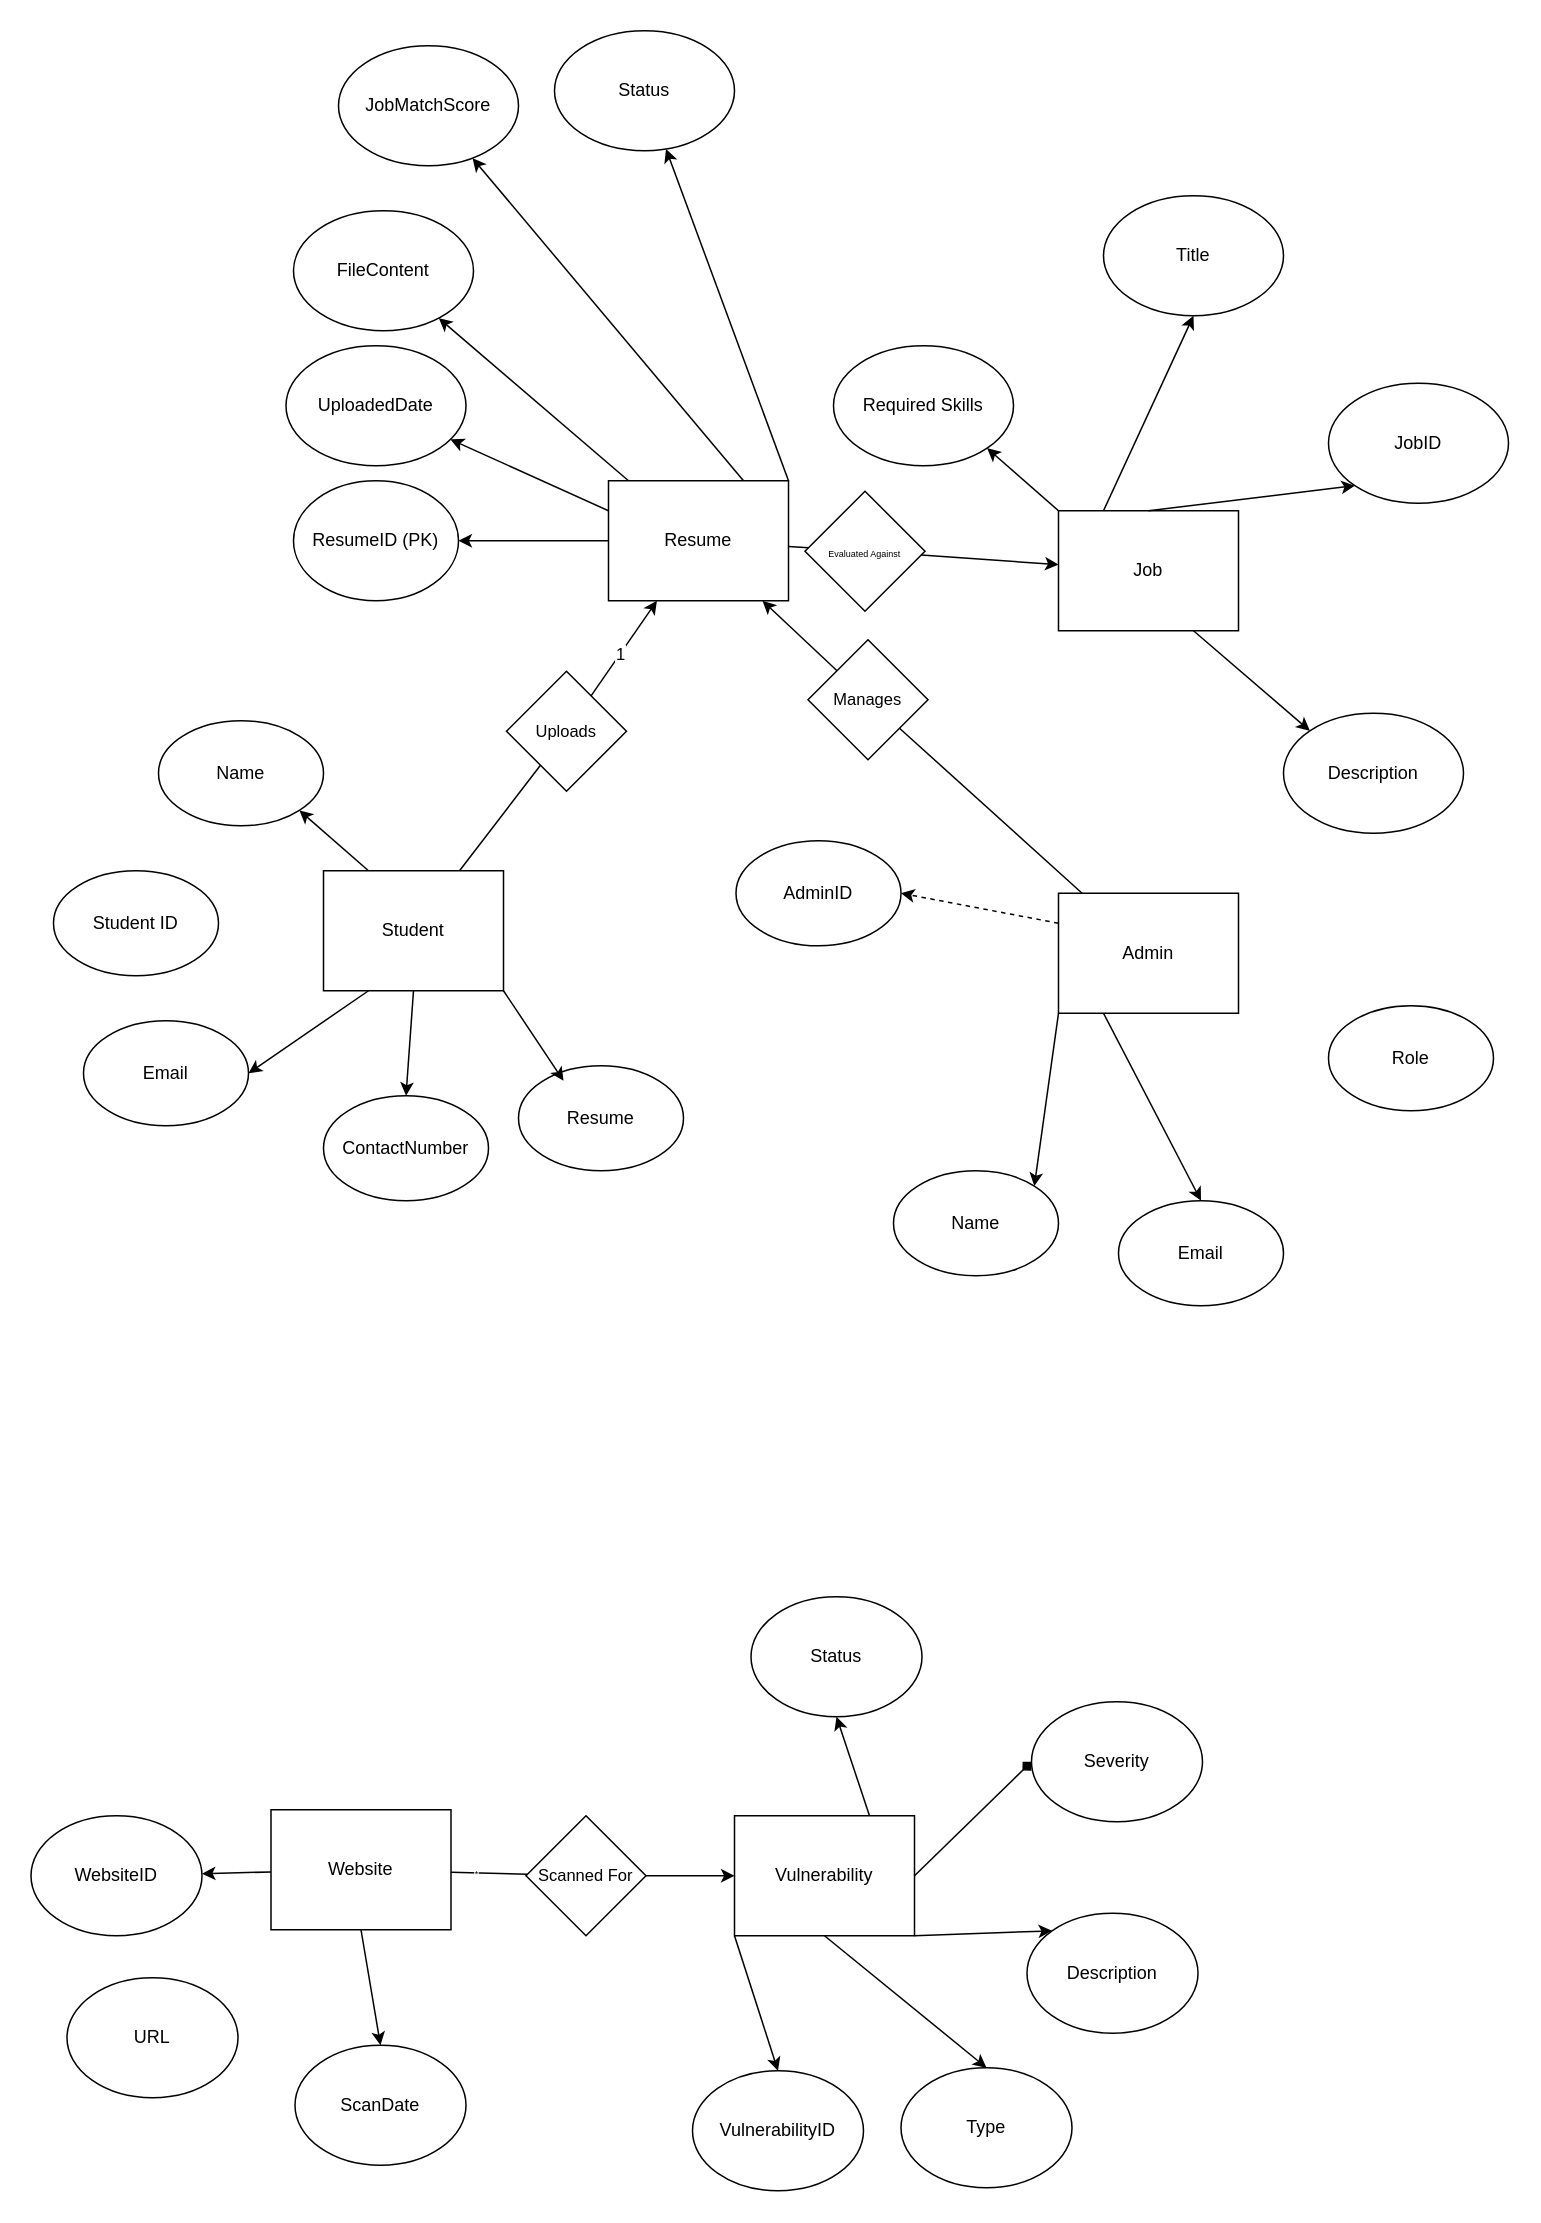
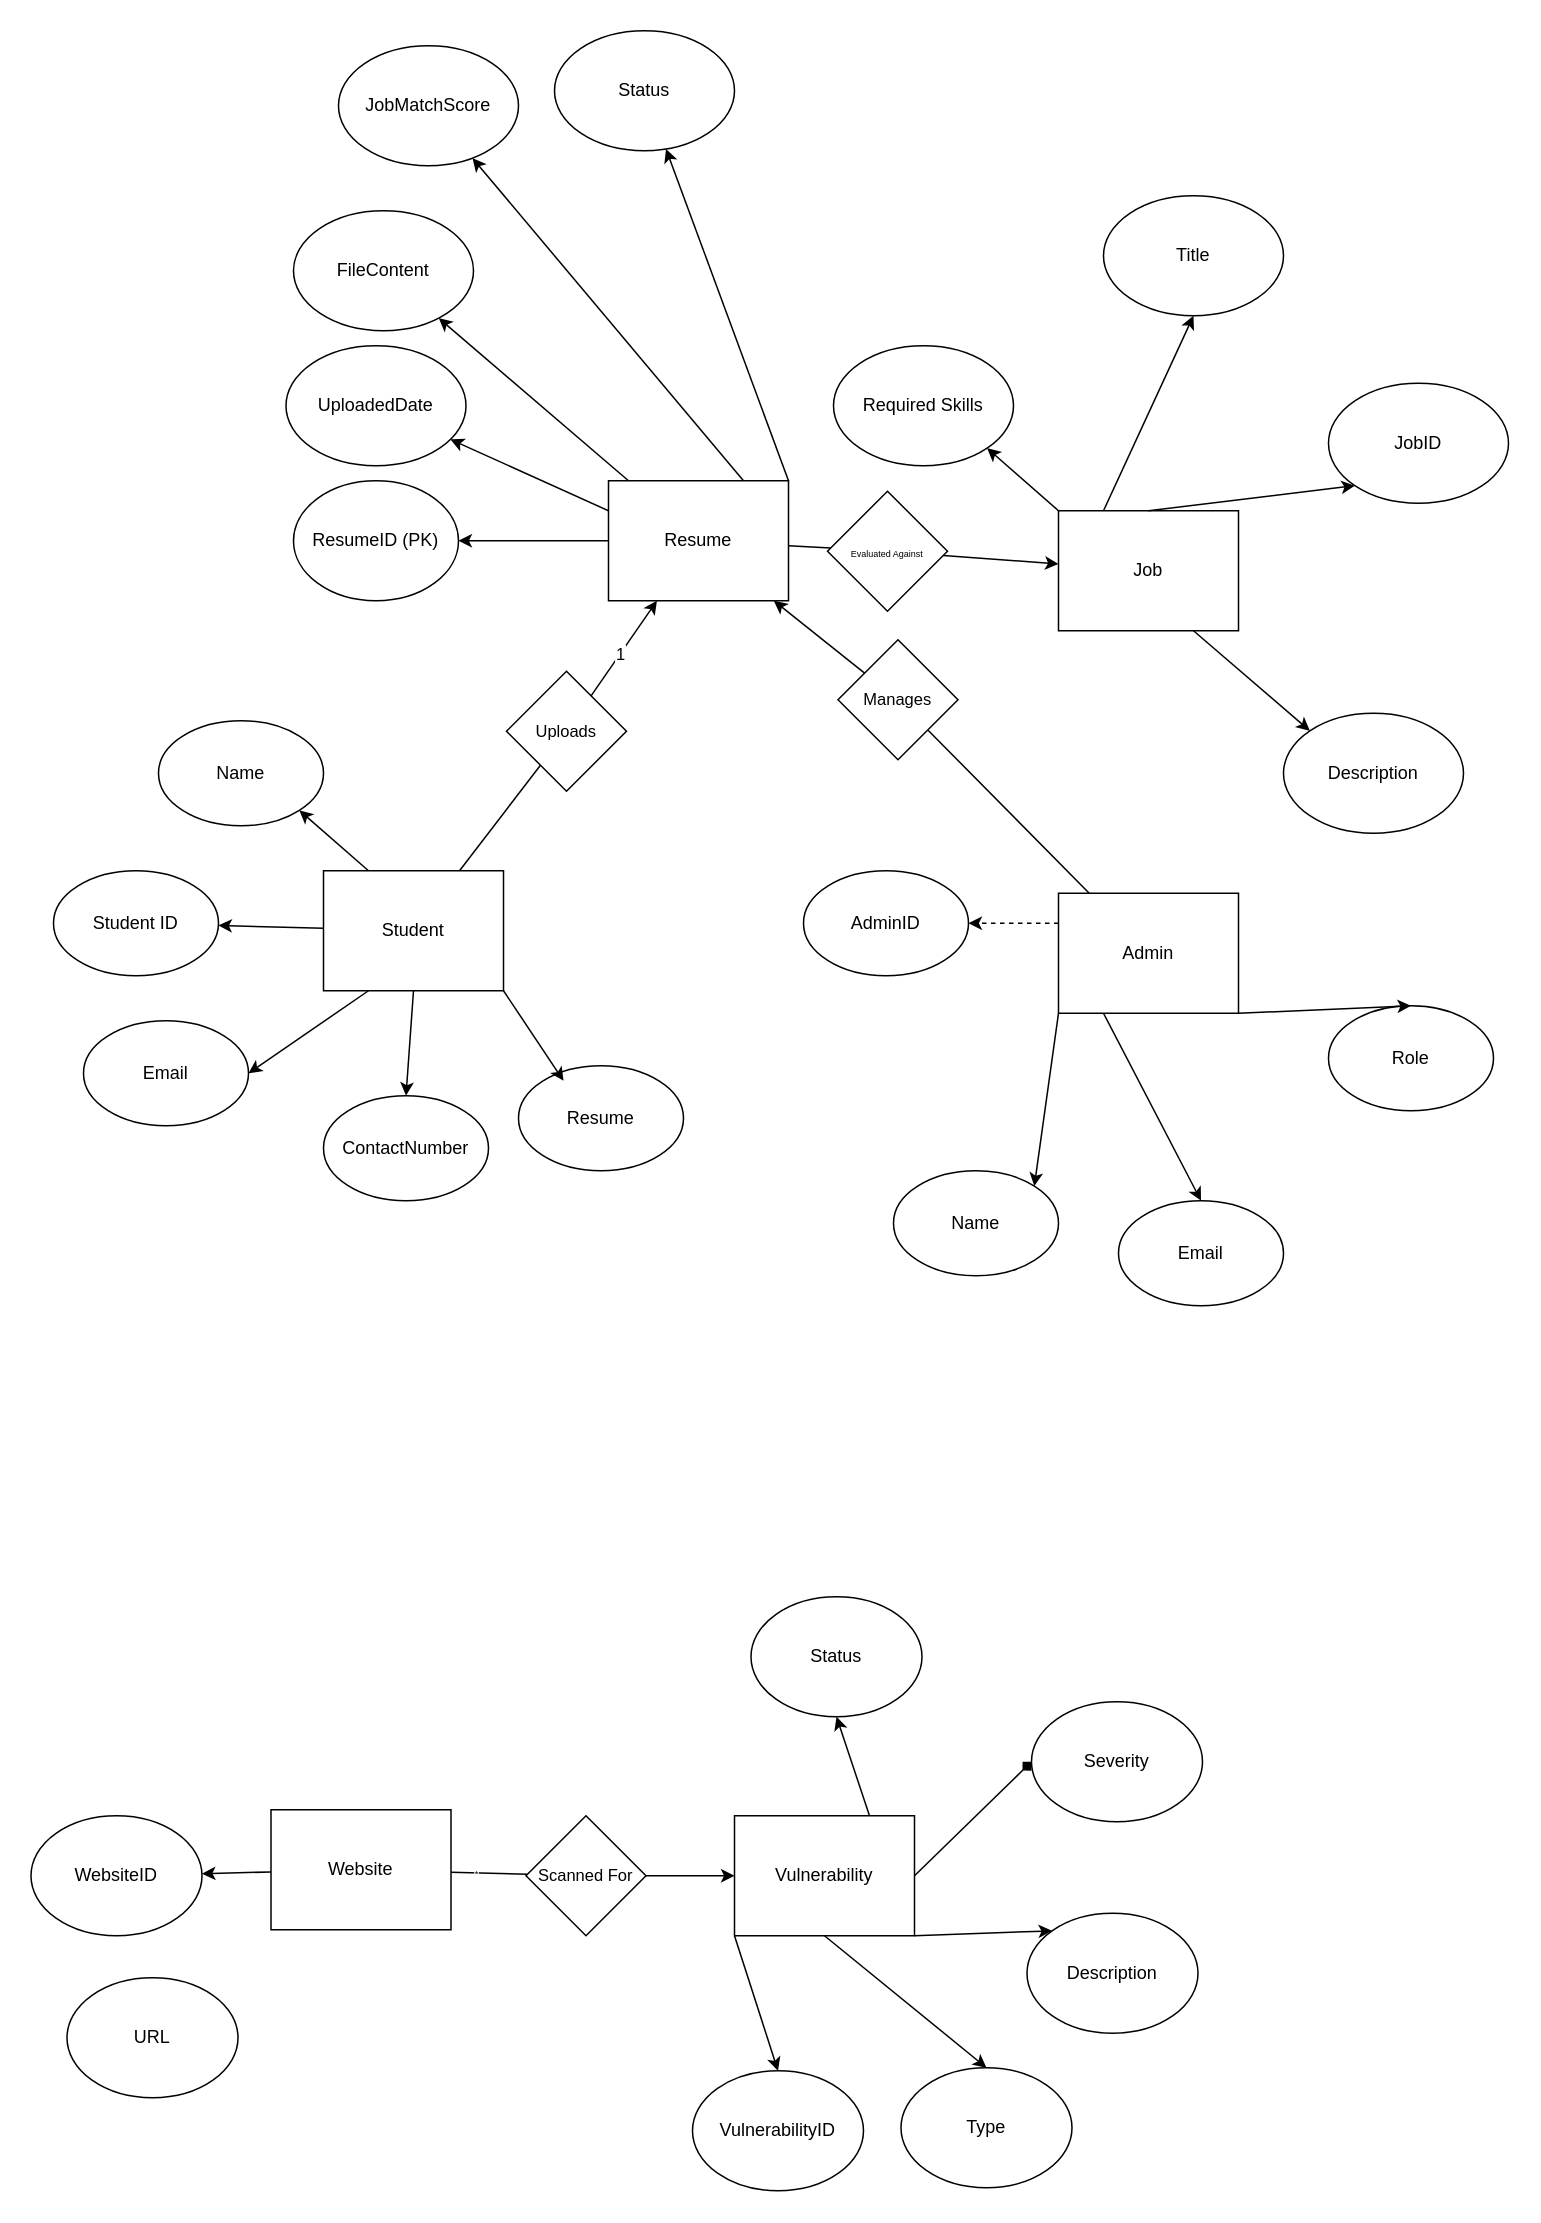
node "Evaluated Against": moved (865, 551) -> (887, 551)
node "Manages": moved (868, 700) -> (898, 700)
node "AdminID": moved (818, 893) -> (886, 923)
edge "Student" -> "Student ID": added
edge "Admin" -> "Role": added
edge "Website" -> "ScanDate": removed
node "ScanDate": removed
